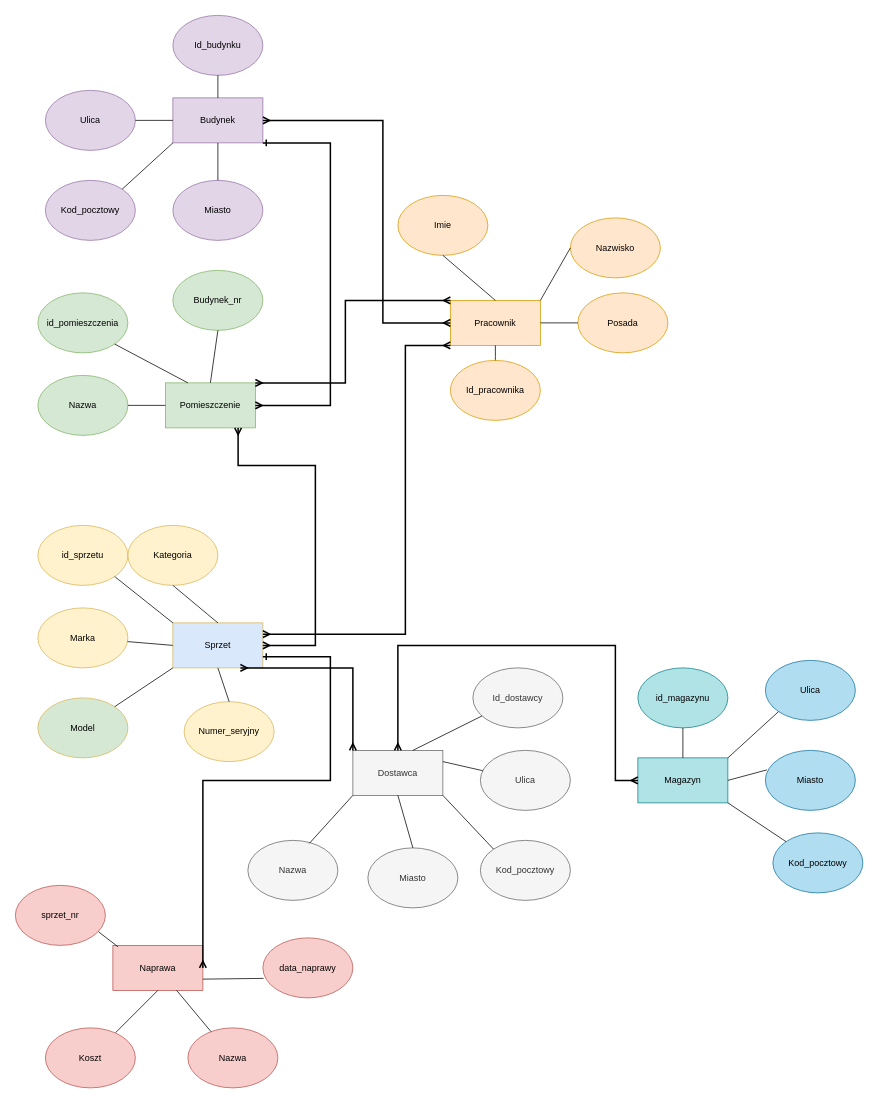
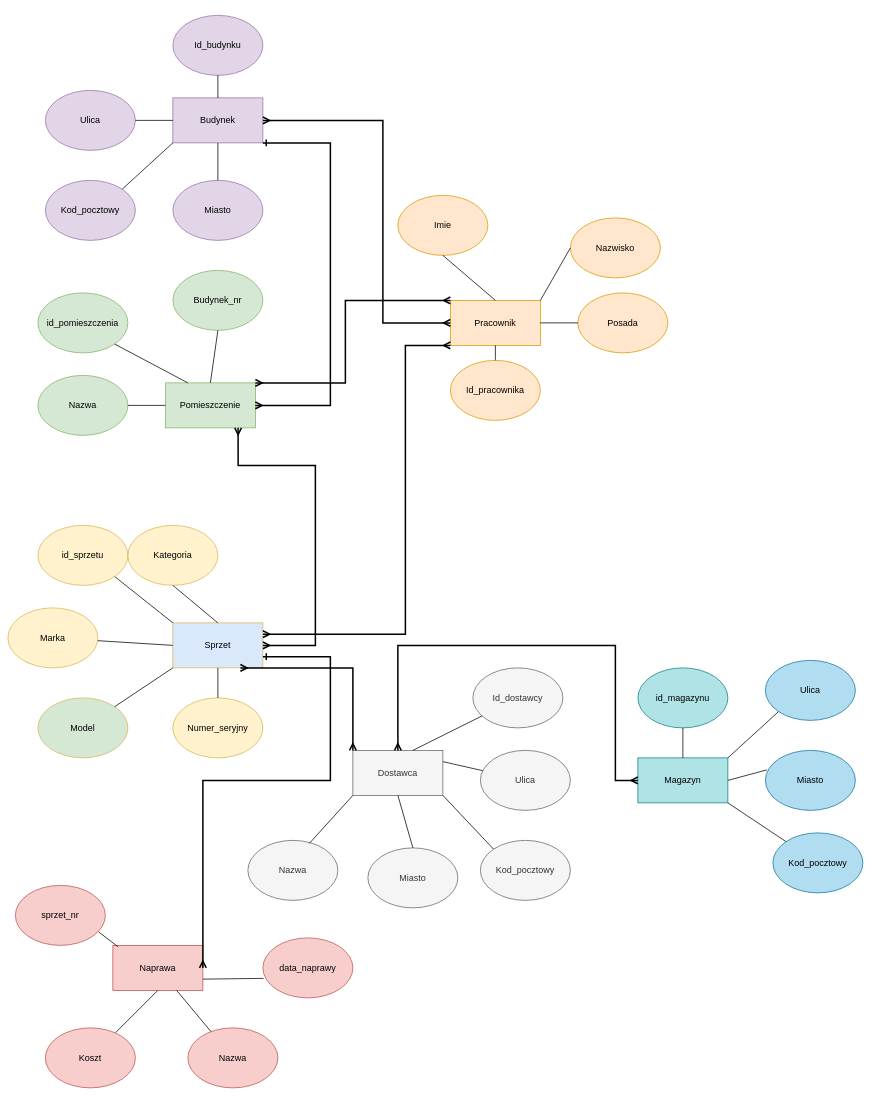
node "Marka": moved (83, 638) -> (53, 638)
node "Numer_seryjny": moved (229, 732) -> (218, 728)
